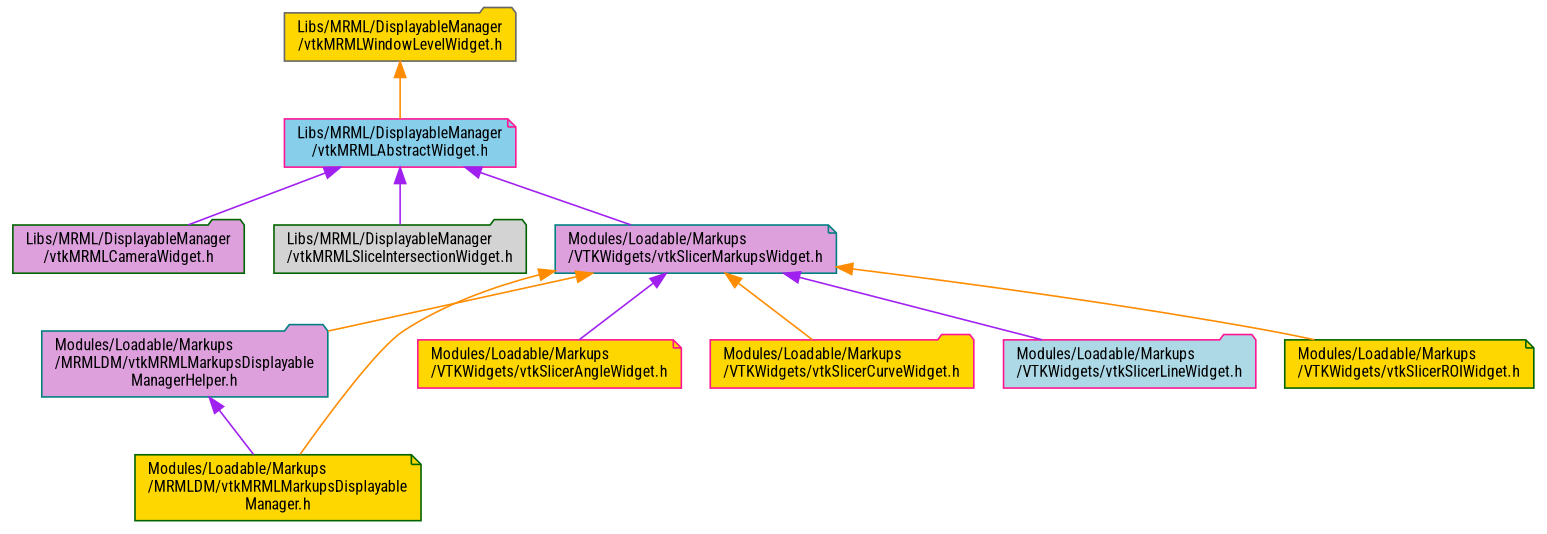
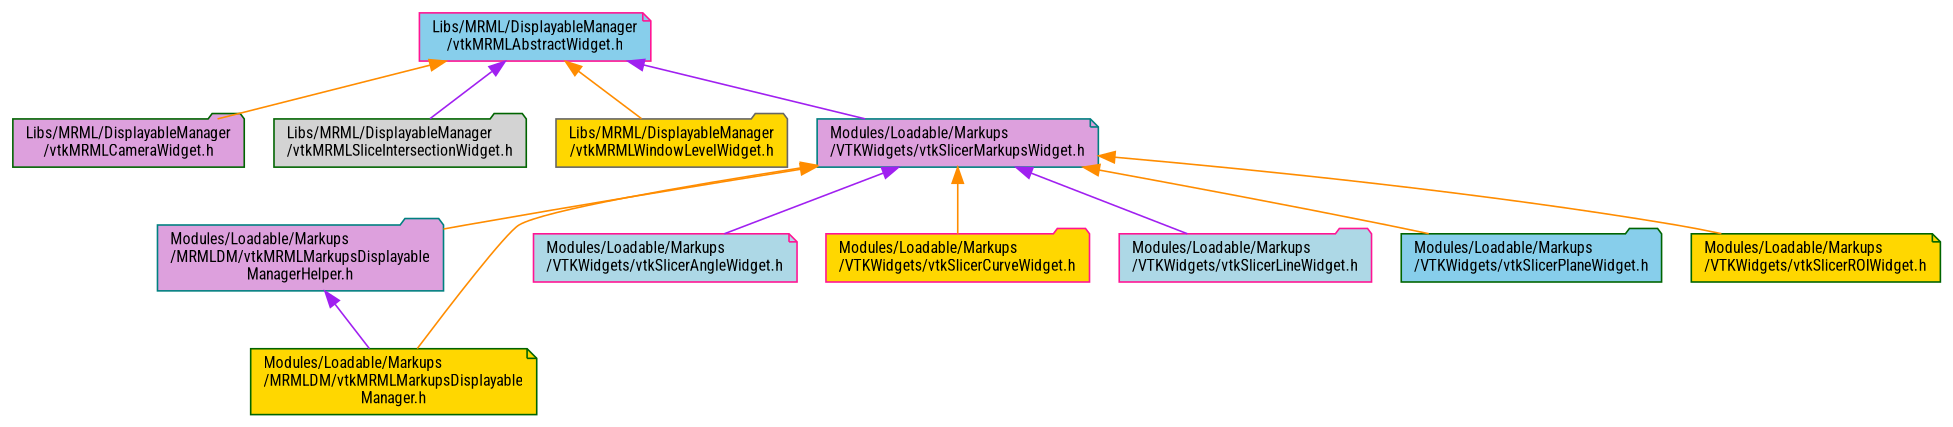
edge "Libs/MRML/DisplayableManager /vtkMRMLAbstractWidget.h" -> "Libs/MRML/DisplayableManager /vtkMRMLWindowLevelWidget.h": reversed
edge "Libs/MRML/DisplayableManager /vtkMRMLCameraWidget.h" -> "Libs/MRML/DisplayableManager /vtkMRMLAbstractWidget.h": color purple -> darkorange
node "Modules/Loadable/Markups /VTKWidgets/vtkSlicerPlaneWidget.h": added
node "Modules/Loadable/Markups /VTKWidgets/vtkSlicerAngleWidget.h": fillcolor gold -> lightblue
